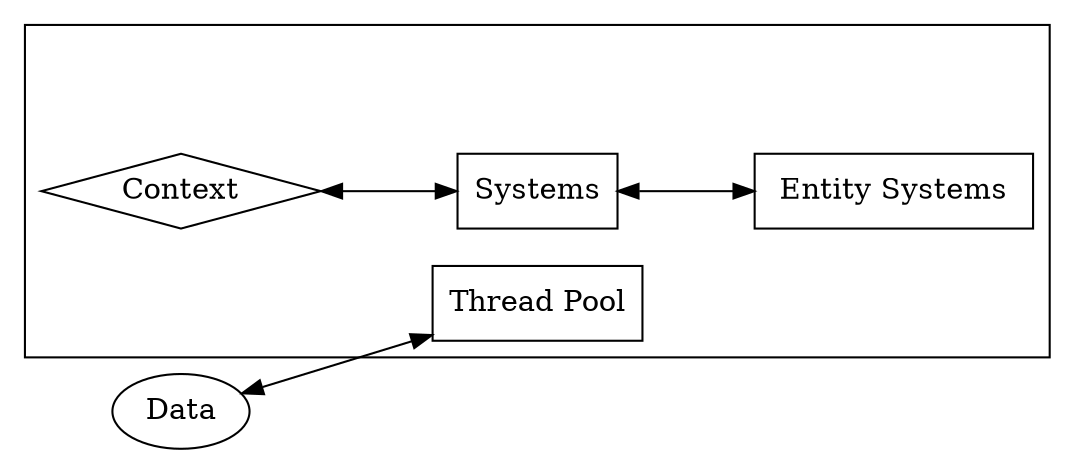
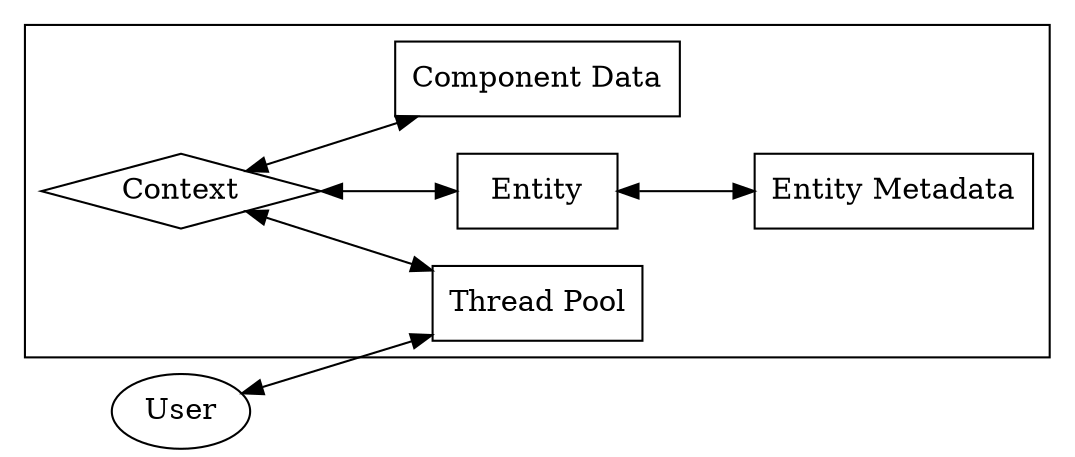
node "Component Data": added
node "Systems": label "Systems" -> "Entity"
node "Entity Systems": label "Entity Systems" -> "Entity Metadata"
edge "Context" -- "Thread Pool": added
node "Data": label "Data" -> "User"
